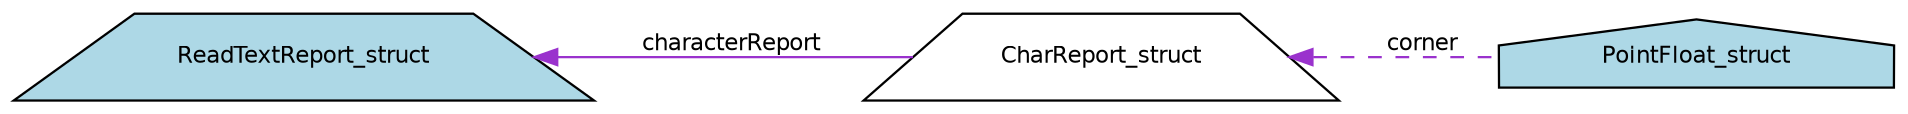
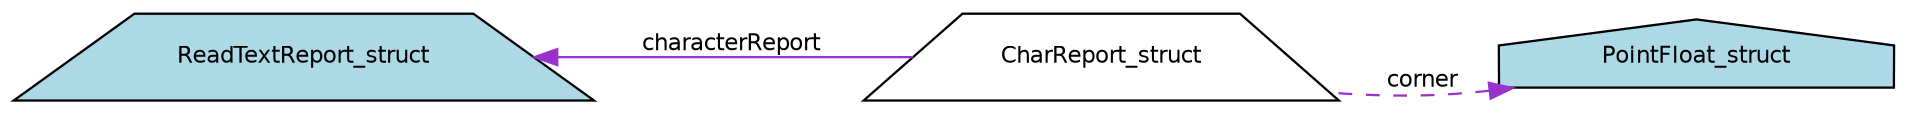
edge "PointFloat_struct" -> "CharReport_struct": reversed
